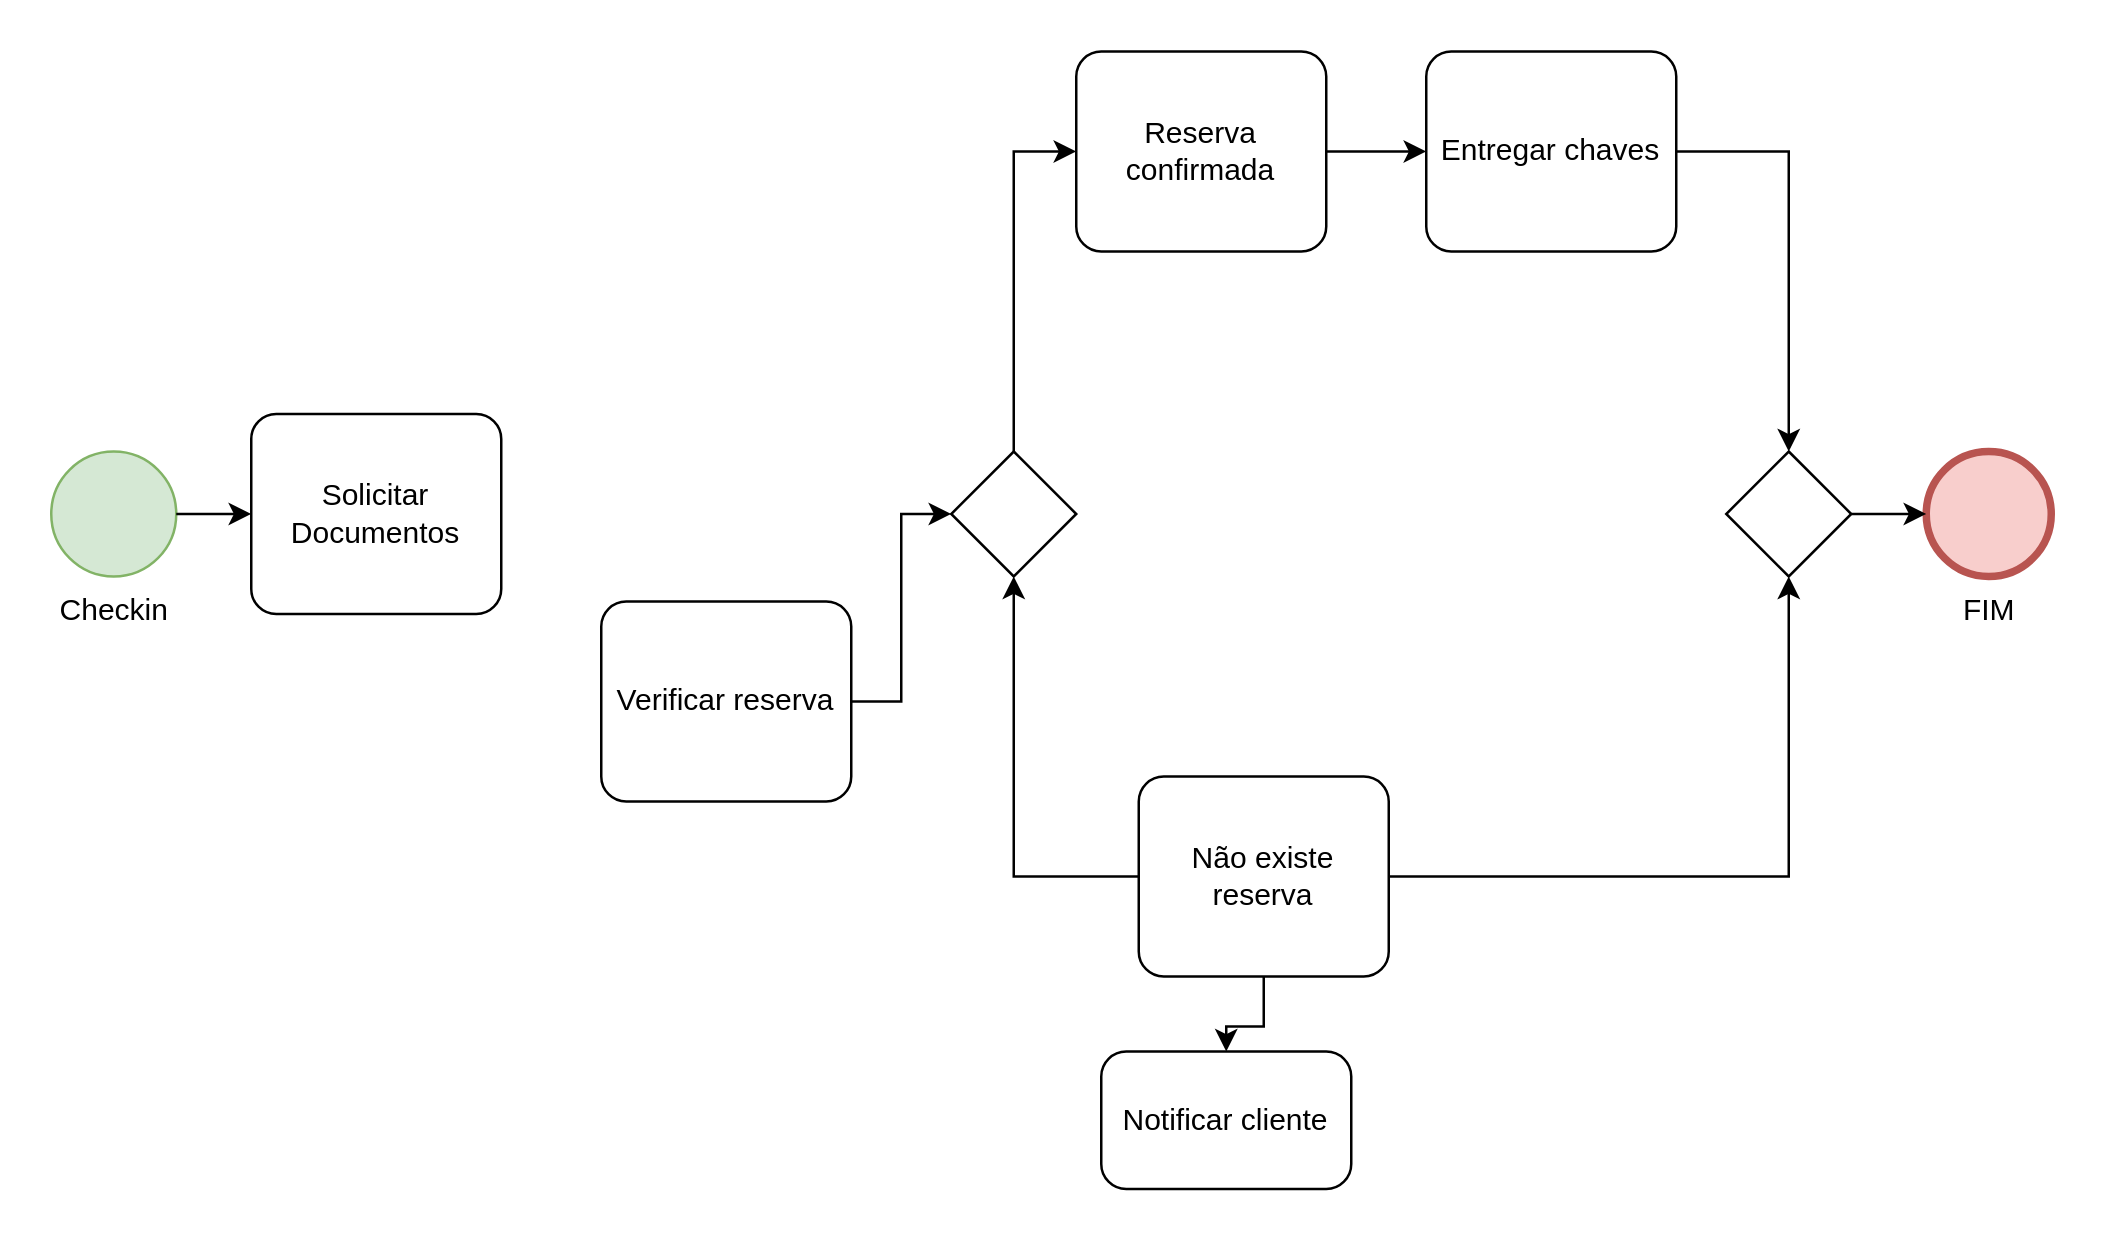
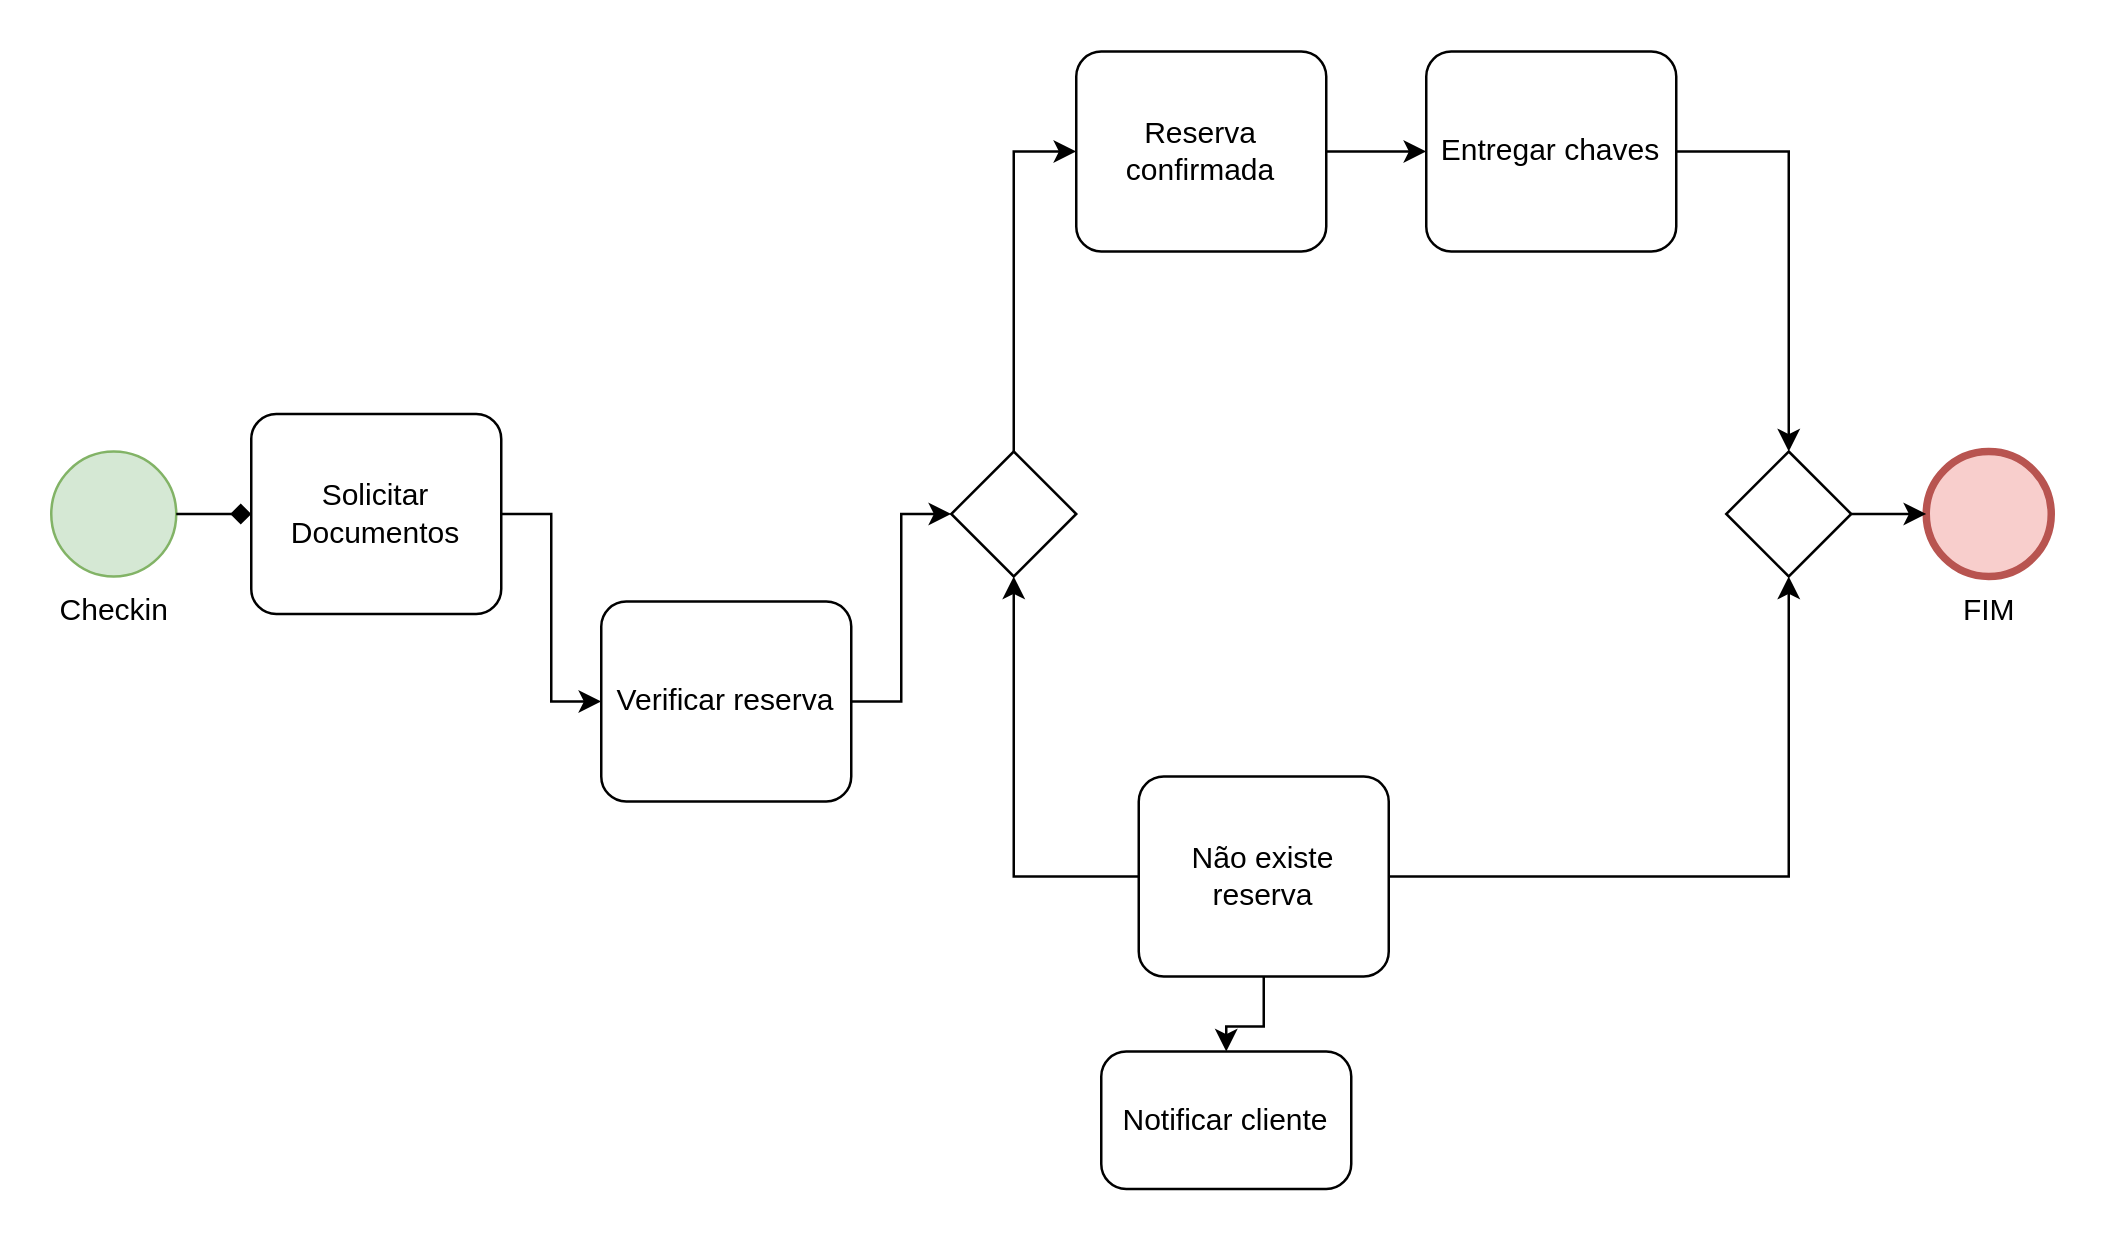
edge "Checkin" -> "Solicitar Documentos": arrowhead classic -> diamond
edge "Solicitar Documentos" -> "Verificar reserva": added
